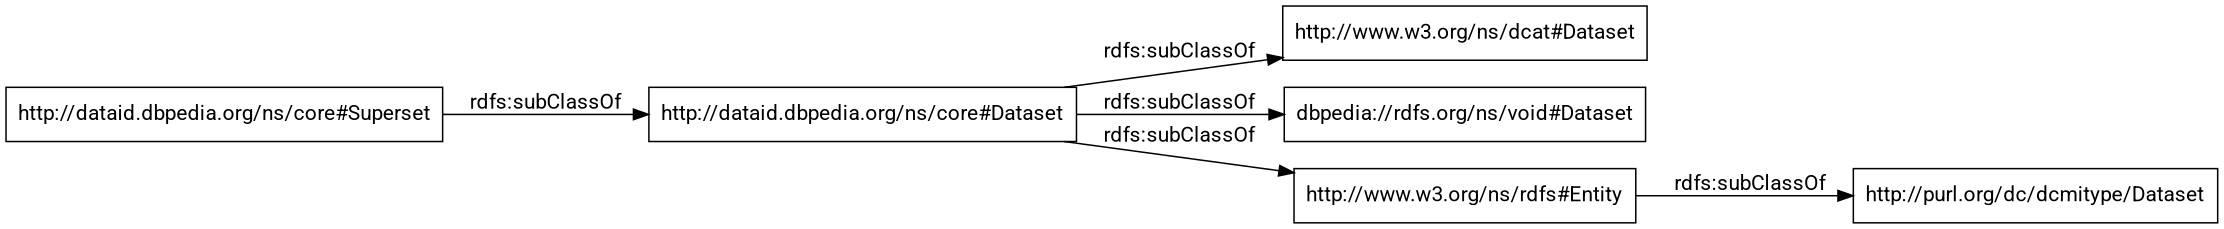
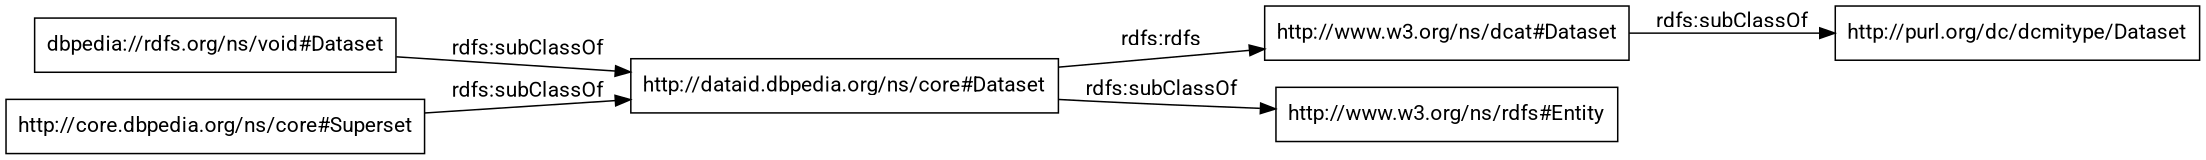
edge "http://dataid.dbpedia.org/ns/core#Dataset" -> "http://www.w3.org/ns/dcat#Dataset": label "rdfs:subClassOf" -> "rdfs:rdfs"
node "http://dataid.dbpedia.org/ns/core#Superset": label "http://dataid.dbpedia.org/ns/core#Superset" -> "http://core.dbpedia.org/ns/core#Superset"
edge "http://dataid.dbpedia.org/ns/core#Dataset" -> "dbpedia://rdfs.org/ns/void#Dataset": reversed
edge "http://www.w3.org/ns/rdfs#Entity" -> "http://purl.org/dc/dcmitype/Dataset": now "http://www.w3.org/ns/dcat#Dataset" -> "http://purl.org/dc/dcmitype/Dataset"
